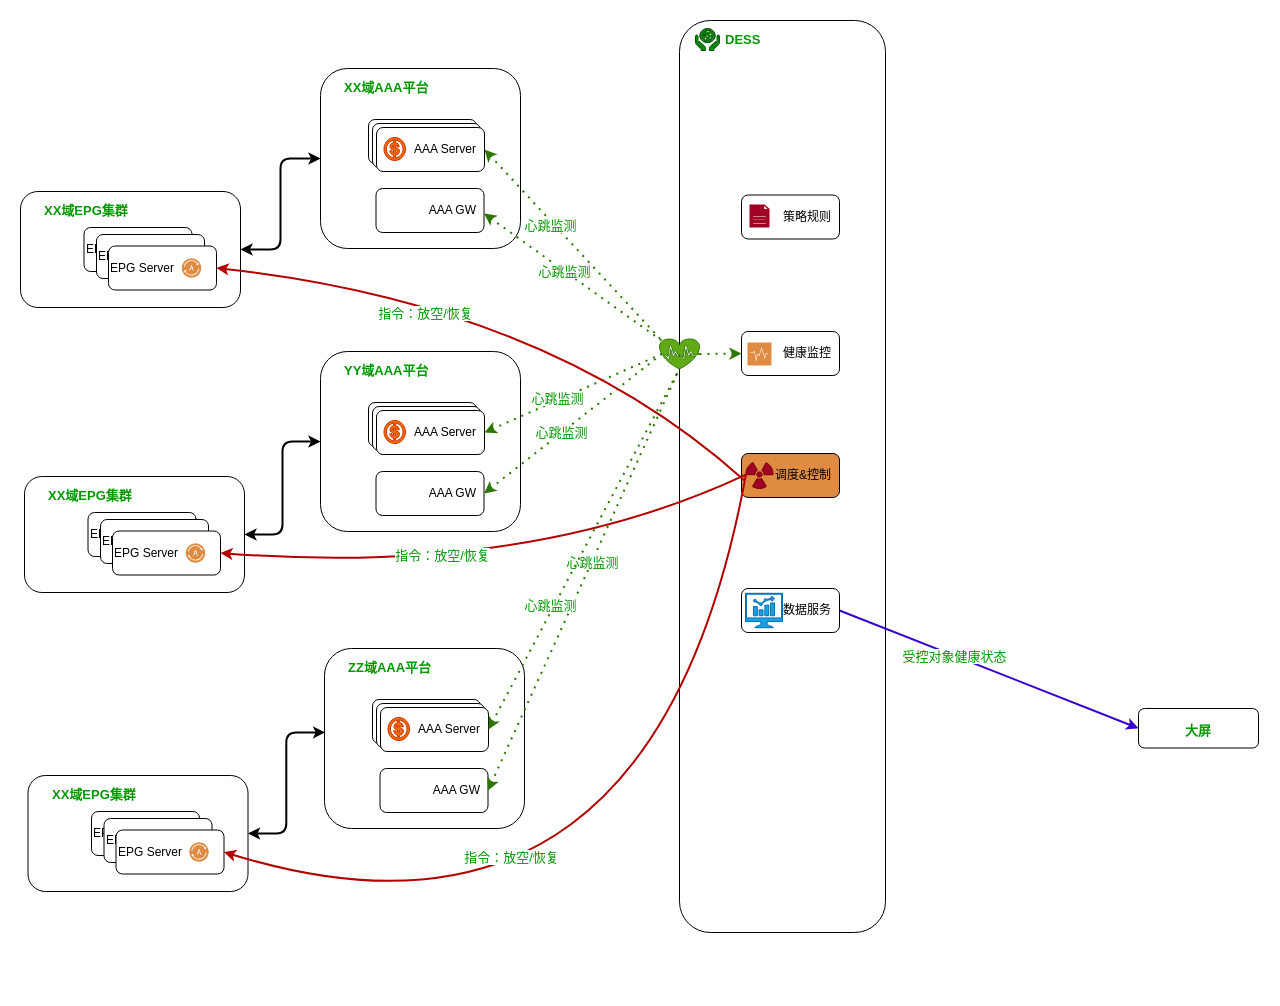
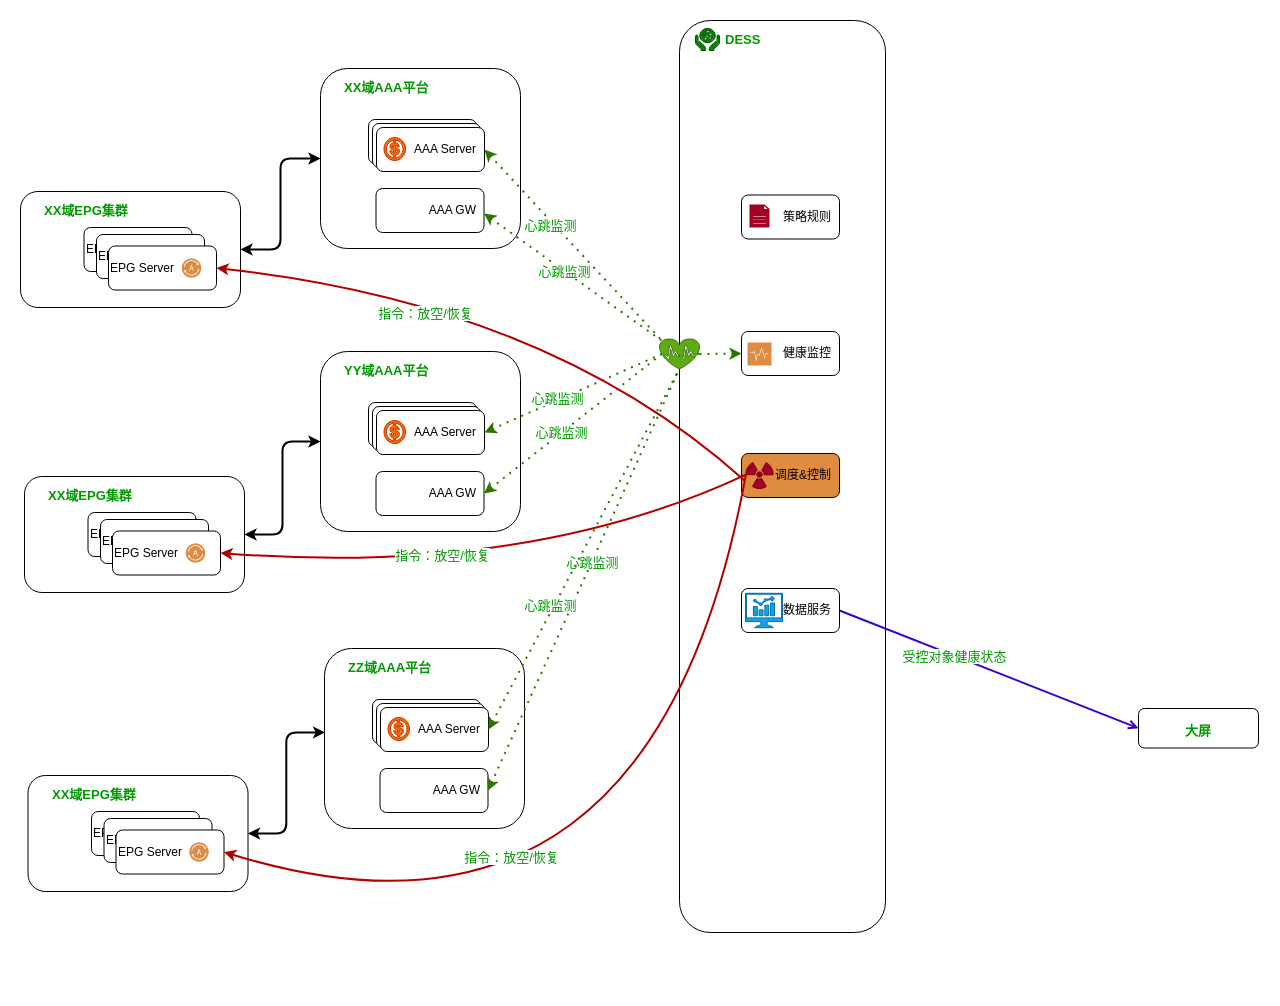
edge "数据服务" -> "大屏": arrowhead classic -> open
